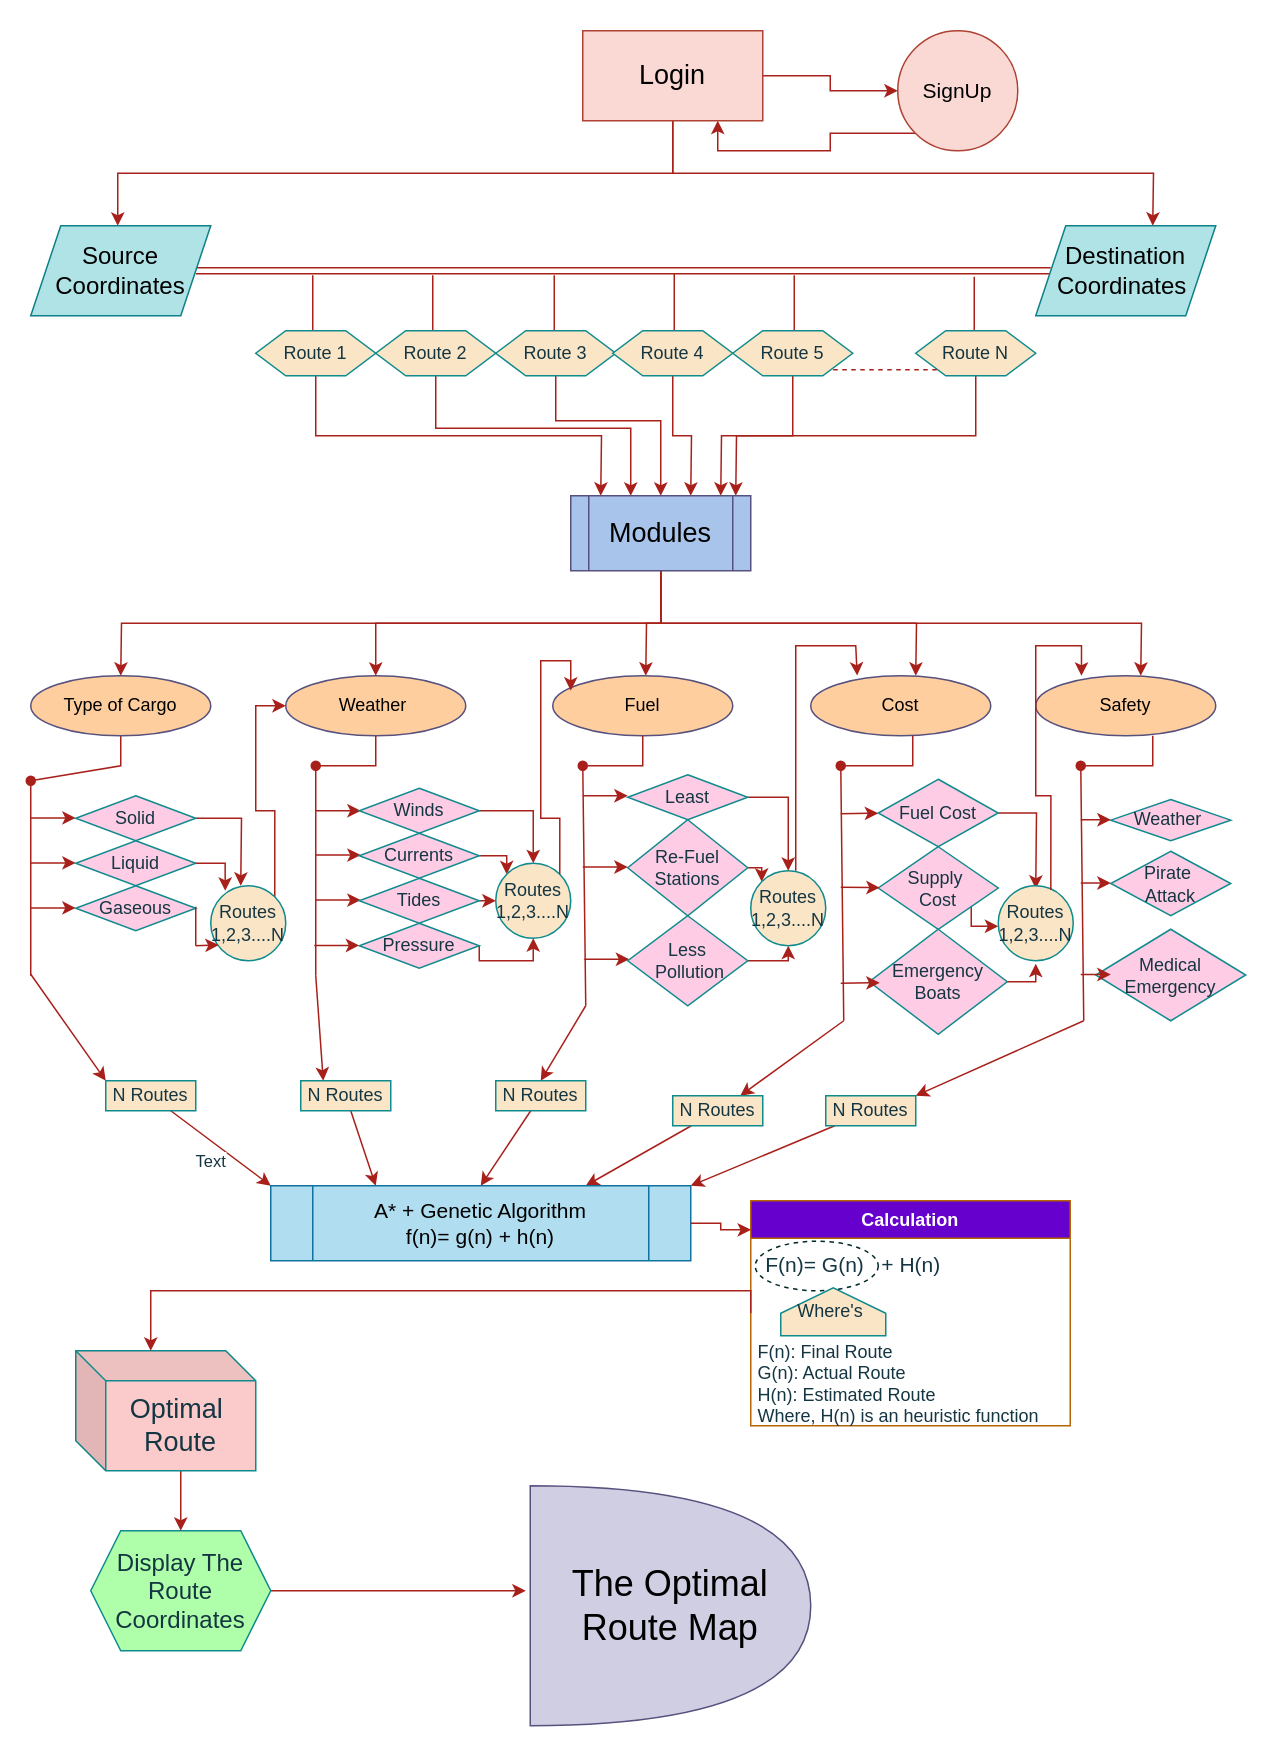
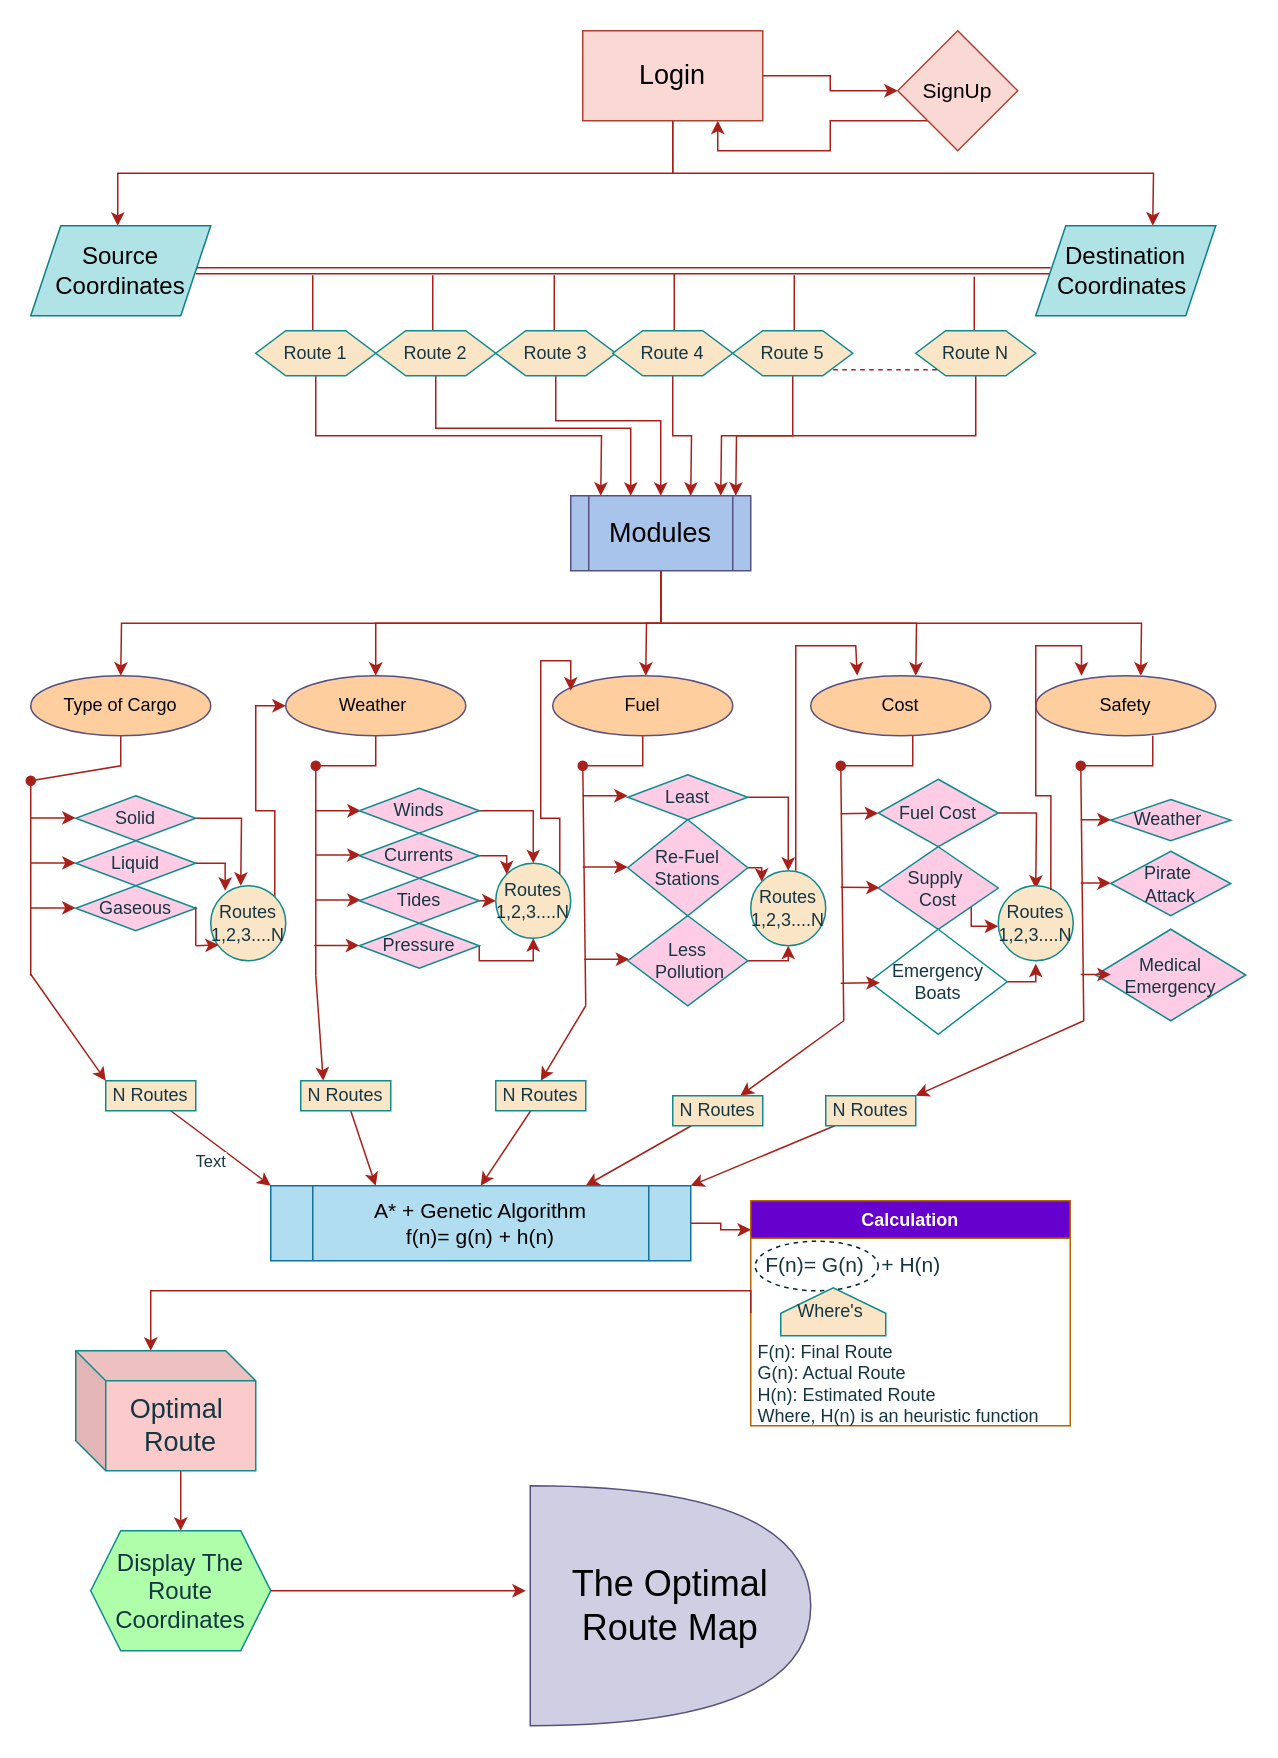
node "SignUp": shape ellipse -> diamond
node "Emergency Boats": fillcolor #ffcce6 -> #ffffff
